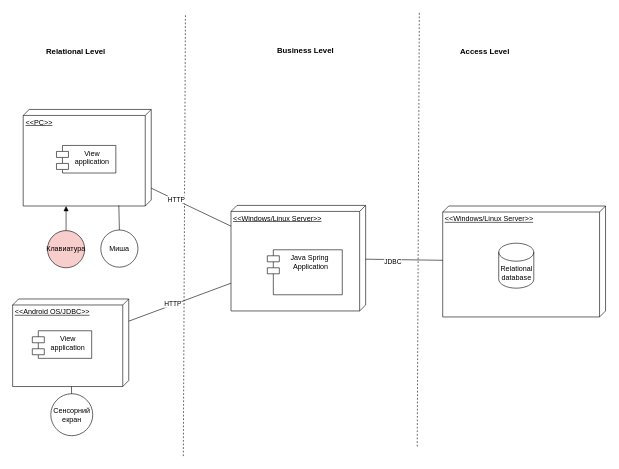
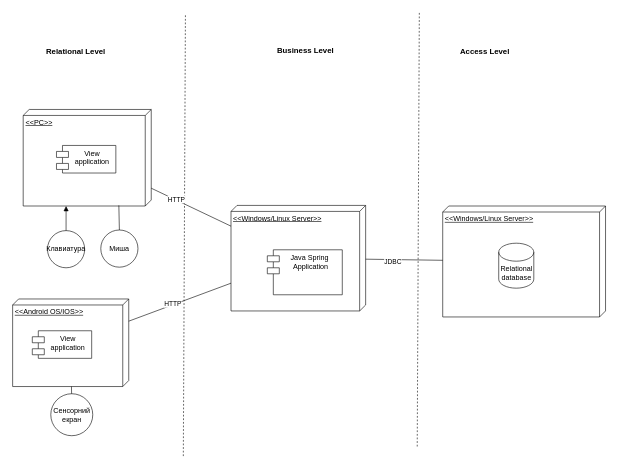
node "Клавиатура": fillcolor #f8cecc -> #ffffff
node "<<Android OS/JDBC>>": label "<<Android OS/JDBC>>" -> "<<Android OS/IOS>>"
